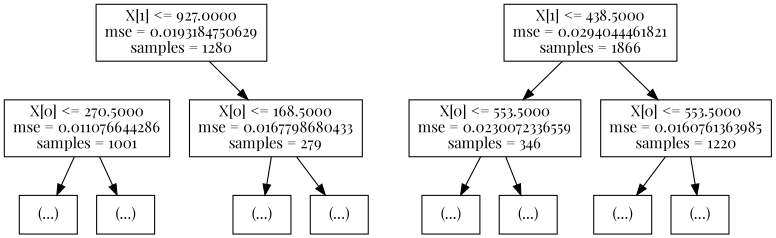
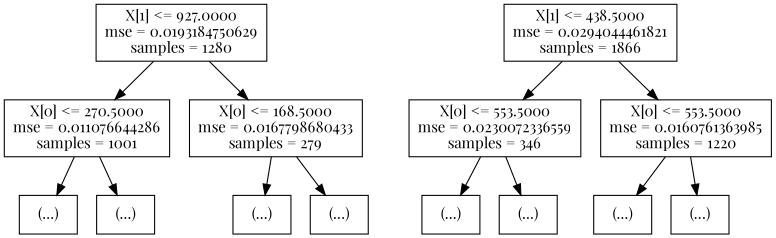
edge "X[1] <= 927.0000 mse = 0.0193184750629 samples = 1280" -> "X[0] <= 270.5000 mse = 0.011076644286 samples = 1001": added
